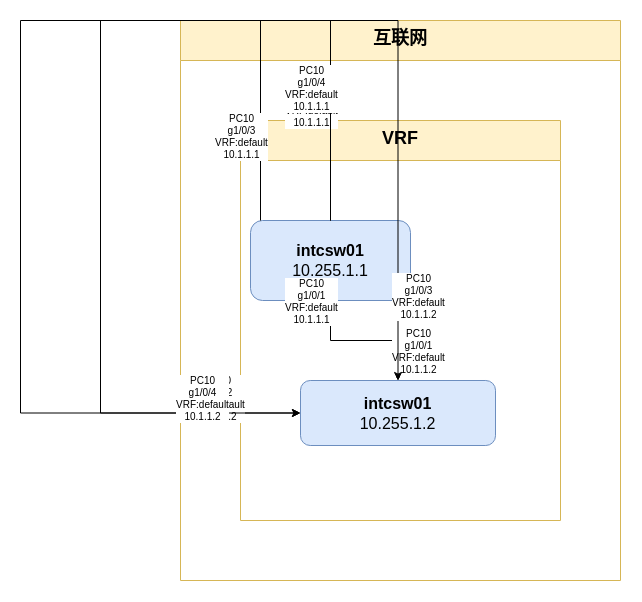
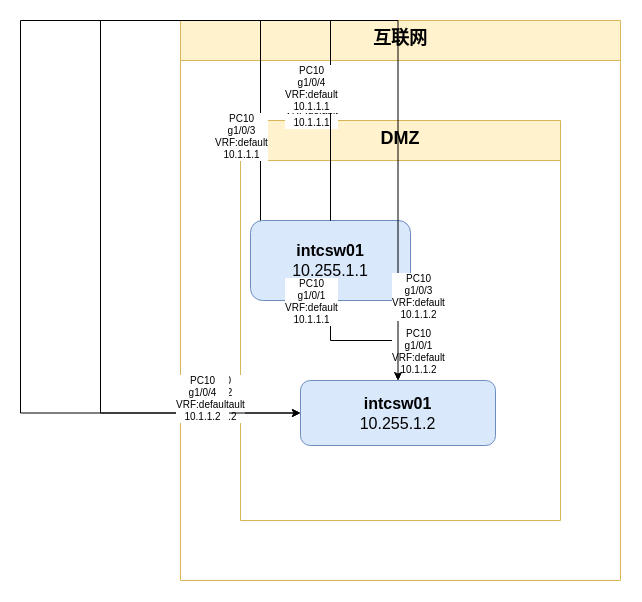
node "VRF": label "VRF" -> "DMZ"
